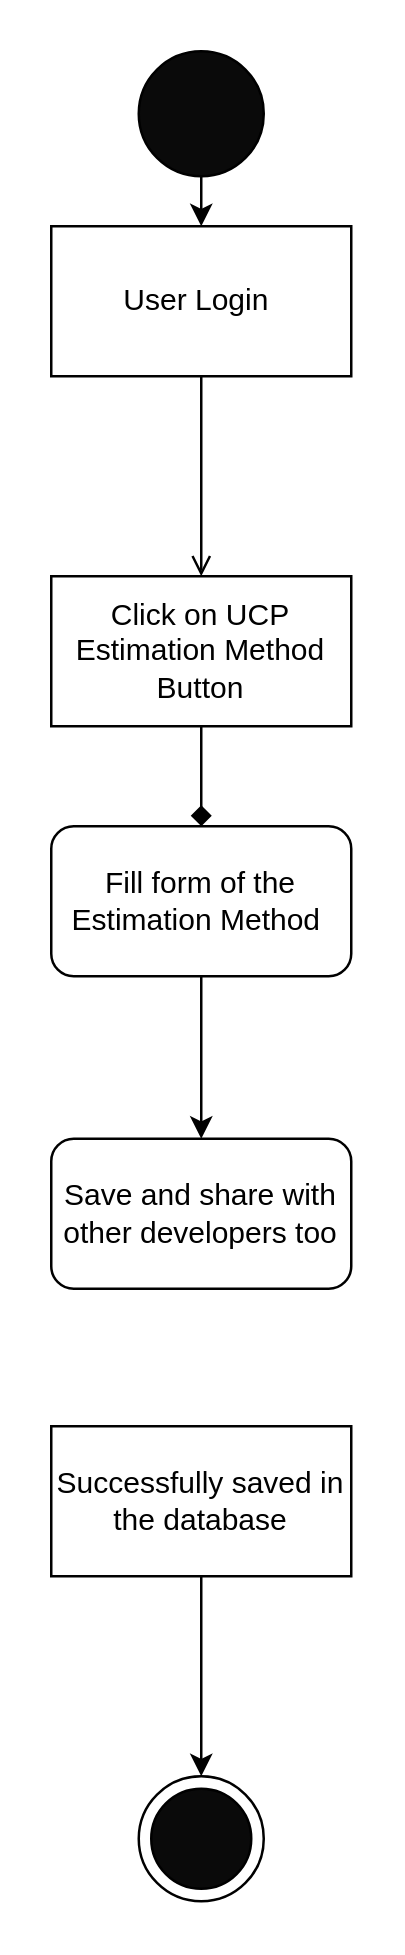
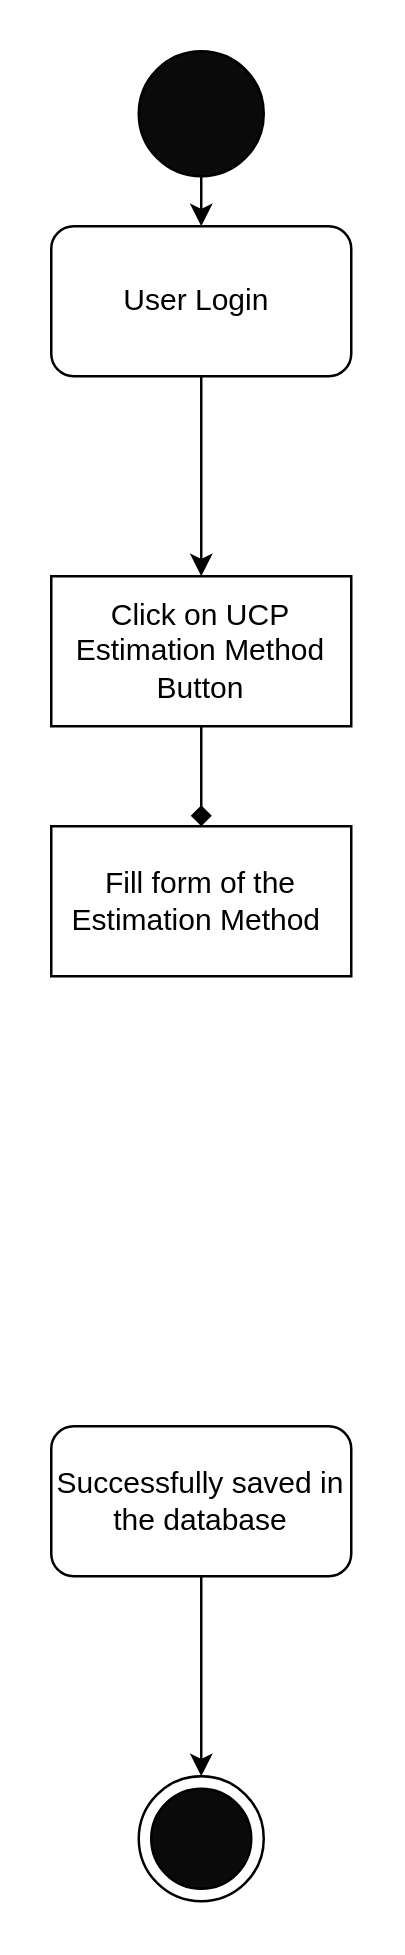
node "User Login": shape rectangle -> rounded rectangle
edge "User Login" -> "Click on UCP Estimation Method Button": arrowhead open -> classic
node "Fill form of the Estimation Method": shape rounded rectangle -> rectangle
edge "Fill form of the Estimation Method" -> "Save and share with other developers too": removed
node "Save and share with other developers too": removed
node "Successfully saved in the database": shape rectangle -> rounded rectangle
